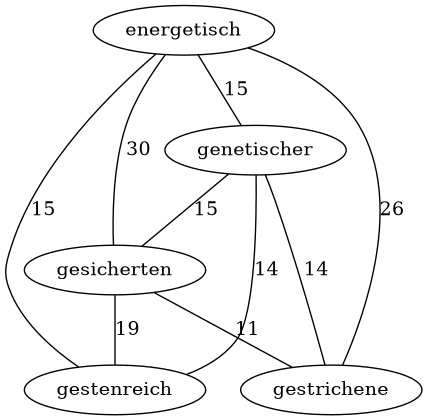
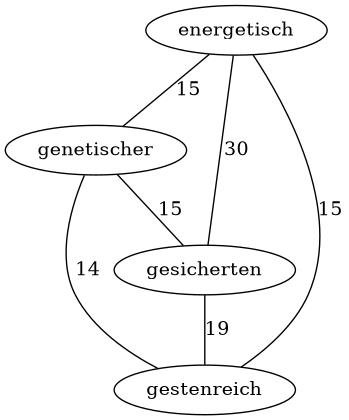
node "gestrichene": removed
